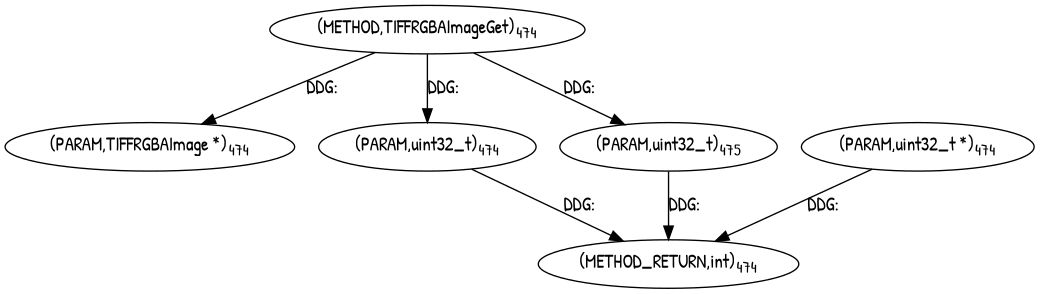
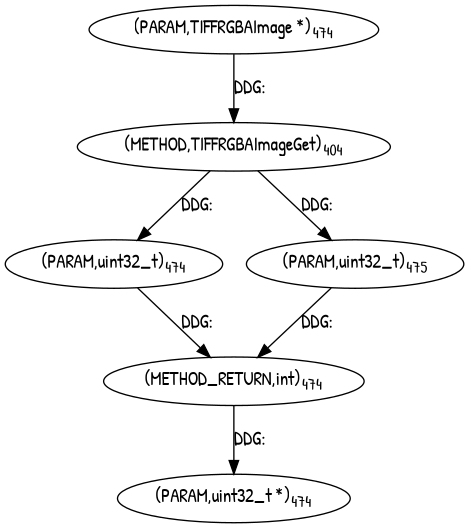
node "(METHOD,TIFFRGBAImageGet)": text "474" -> "404"
edge "(METHOD,TIFFRGBAImageGet)" -> "(PARAM,TIFFRGBAImage *)": reversed
edge "(PARAM,uint32_t *)" -> "(METHOD_RETURN,int)": reversed
